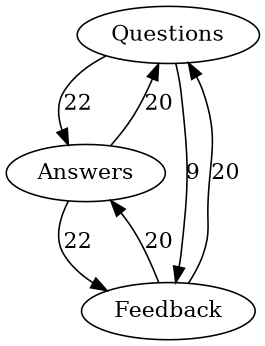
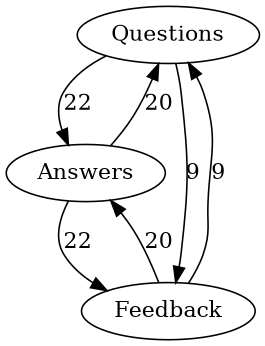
edge "Feedback" -> "Questions": label "20" -> "9"
